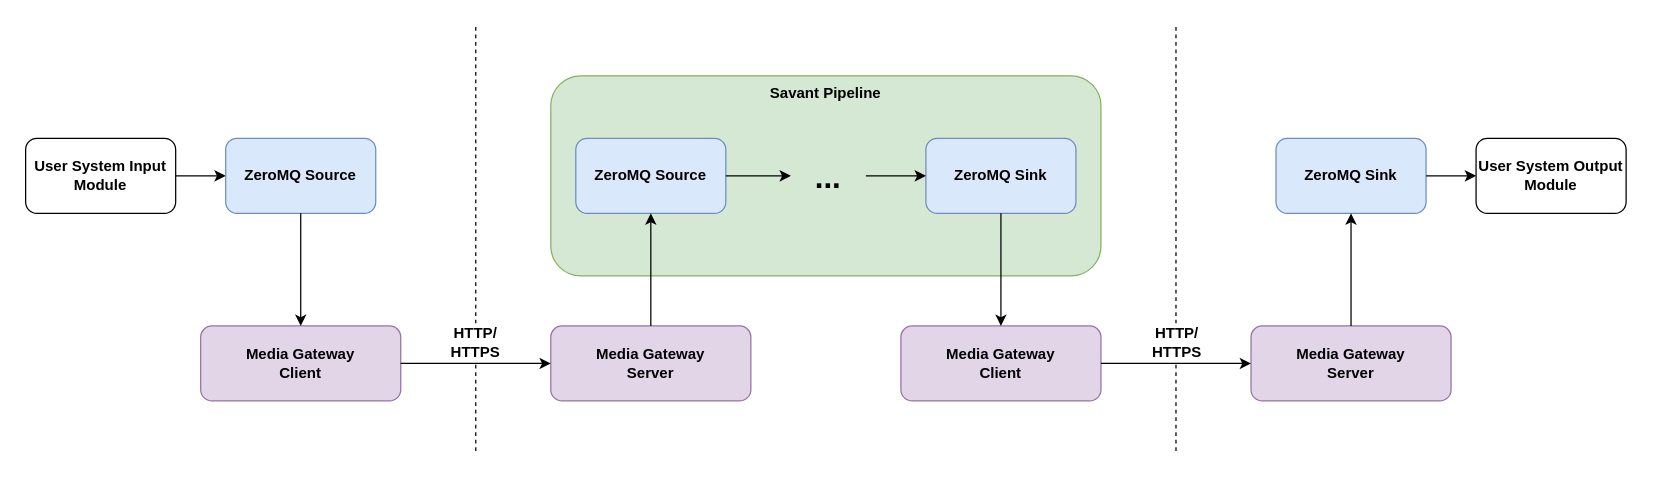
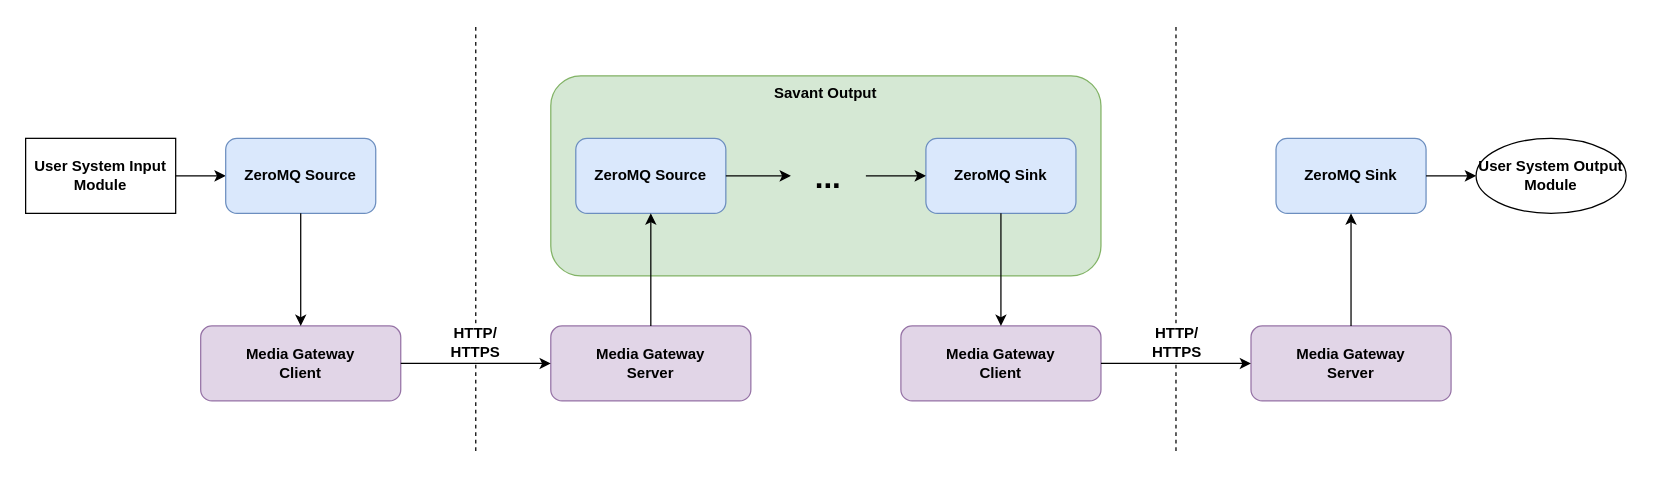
node "Savant Pipeline": label "Savant Pipeline" -> "Savant Output"
node "User System Input Module": shape rounded rectangle -> rectangle
node "User System Output Module": shape rounded rectangle -> ellipse
